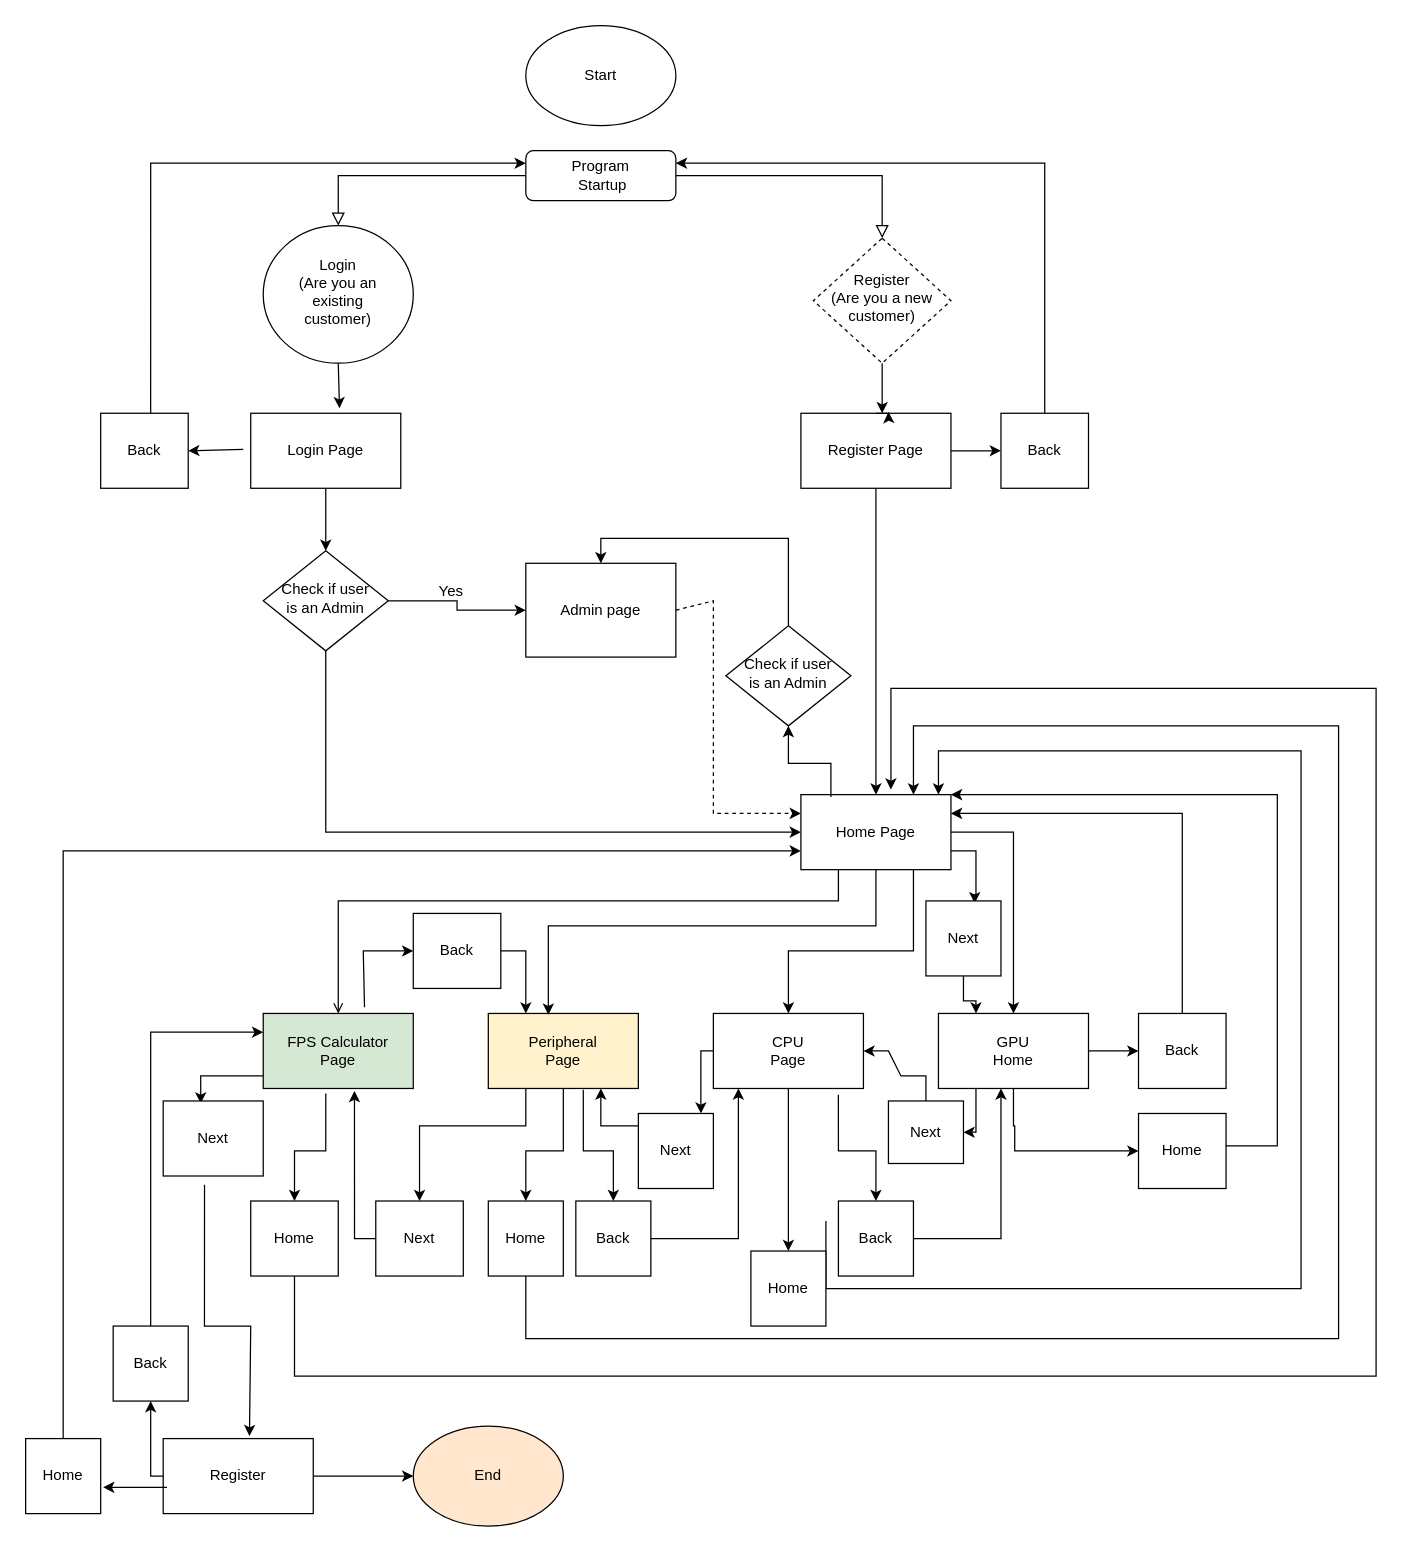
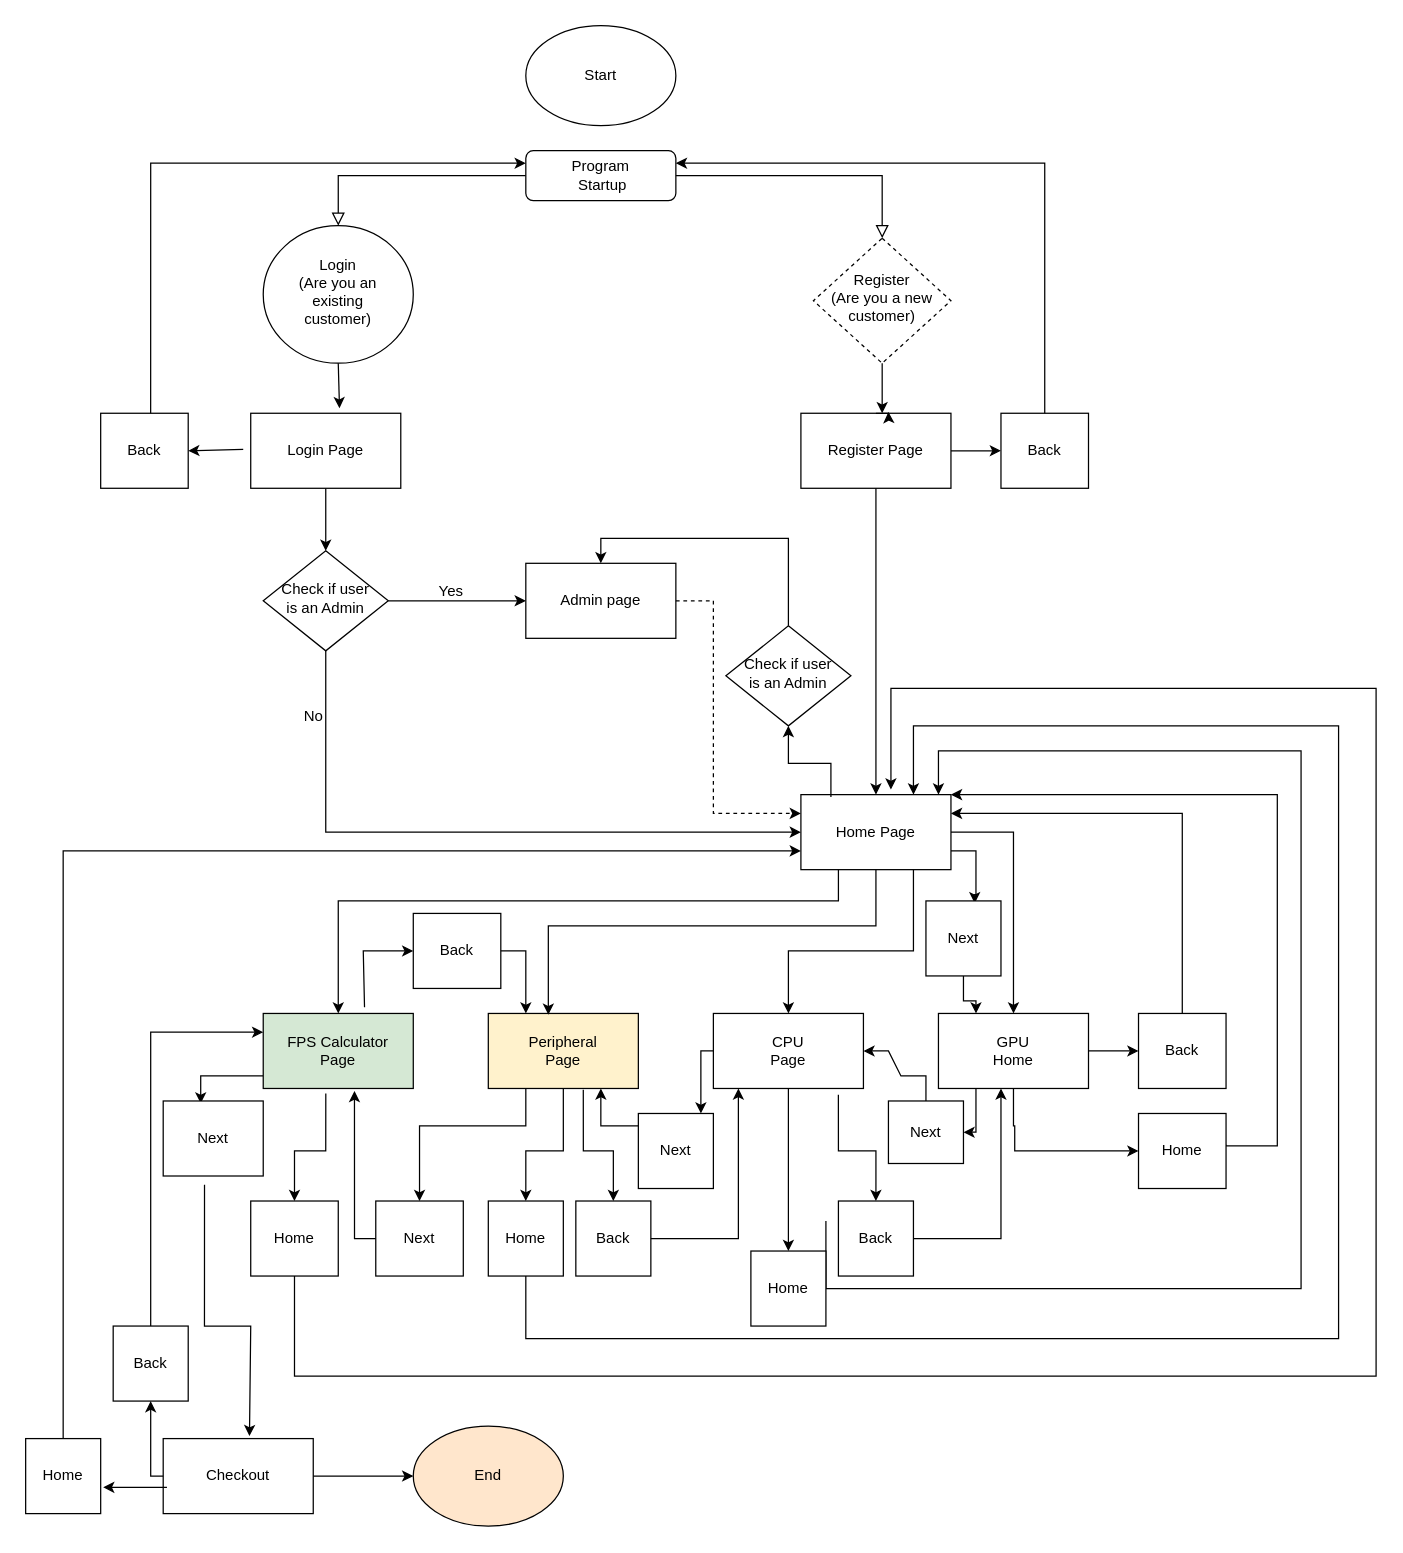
node "Admin page": size 150x94 -> 150x75
node "No": added
edge "Home Page" -> "FPS Calculator Page": arrowhead open -> classic
node "Register": label "Register" -> "Checkout"
